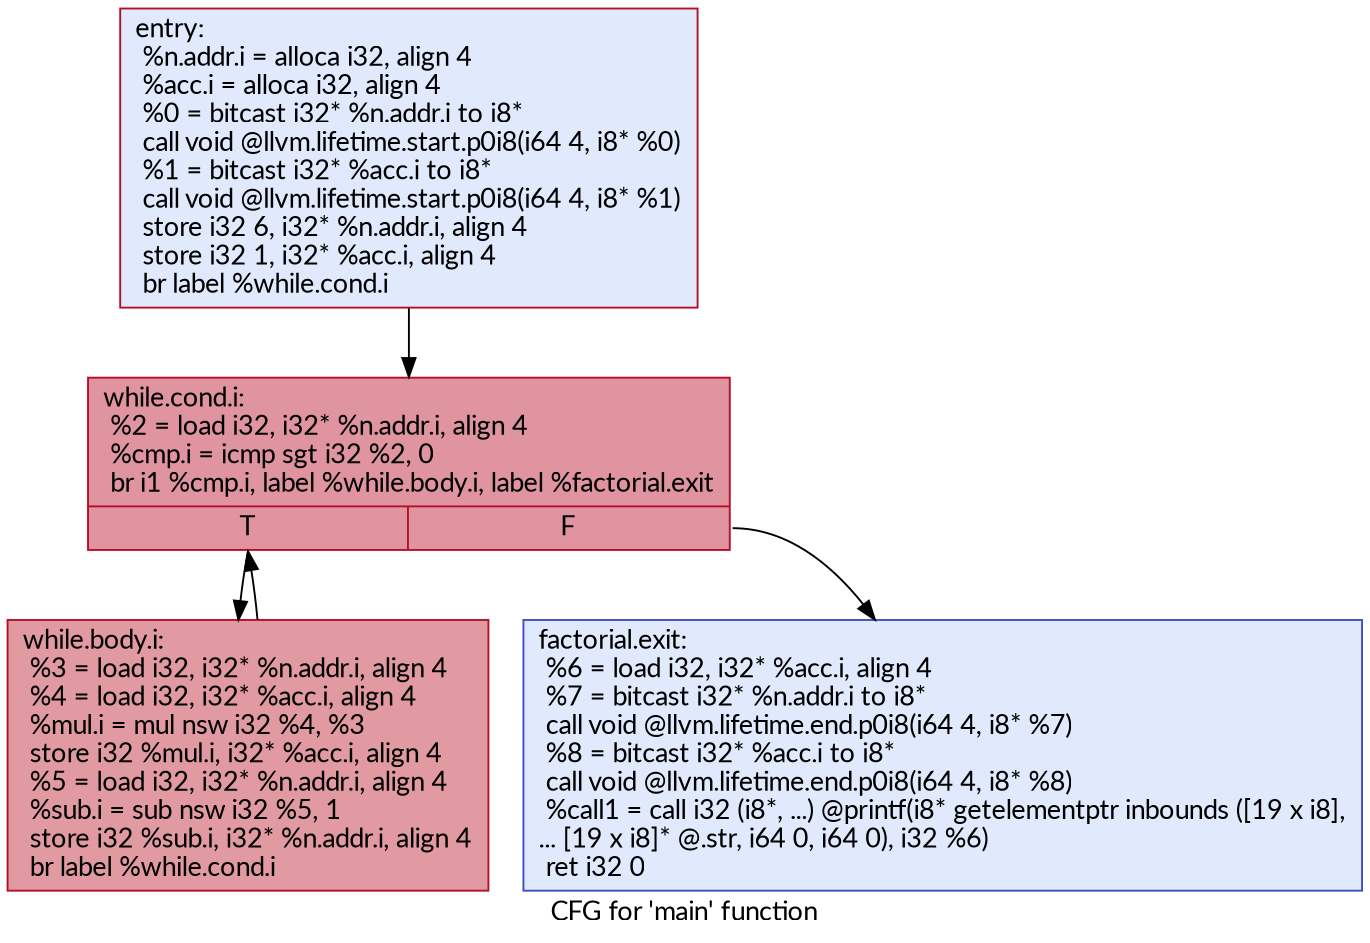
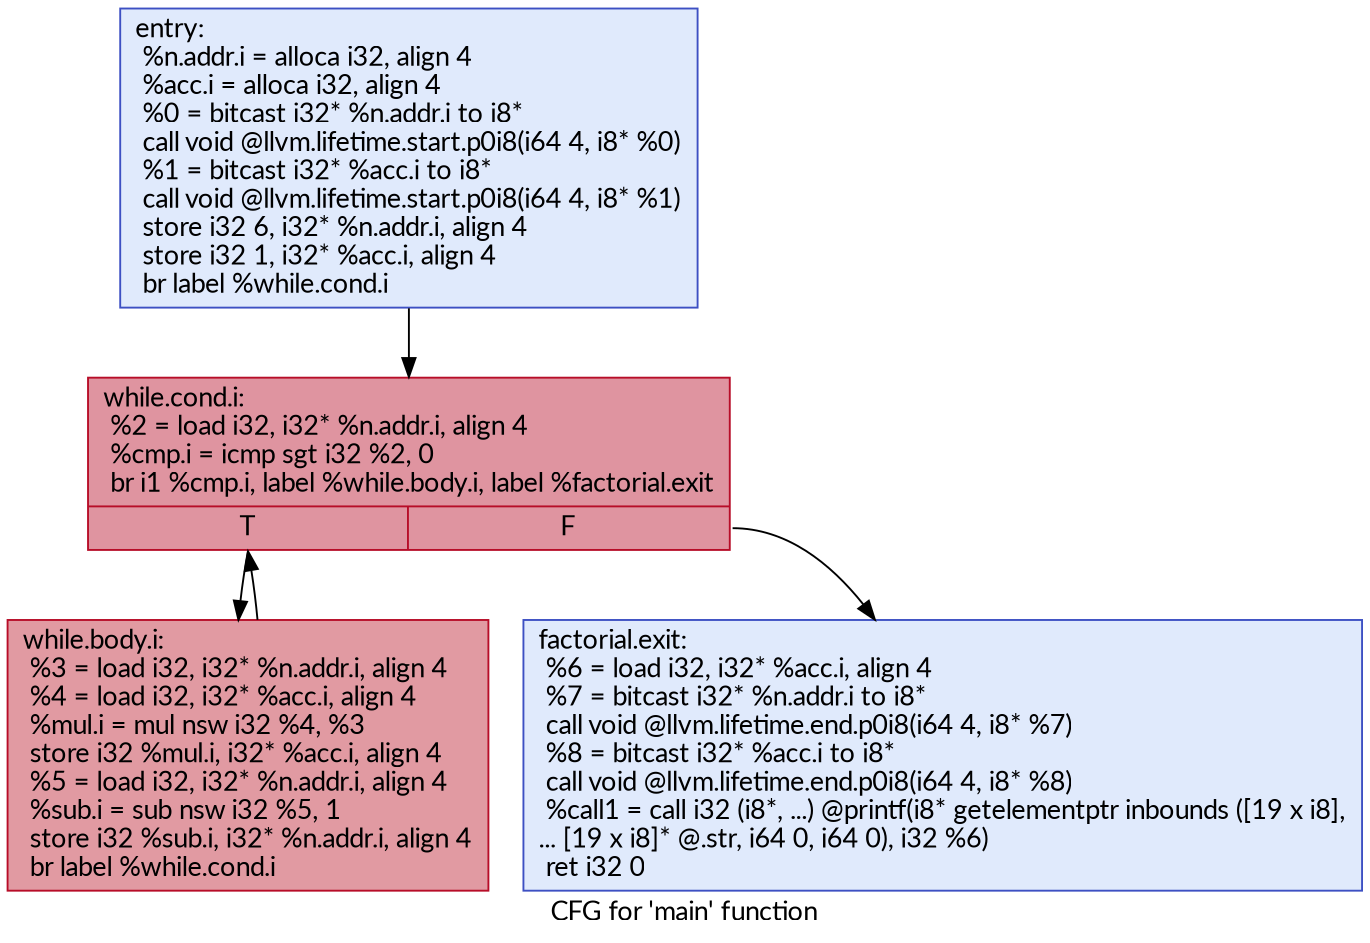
node "entry:": color #b70d28ff -> #3d50c3ff
